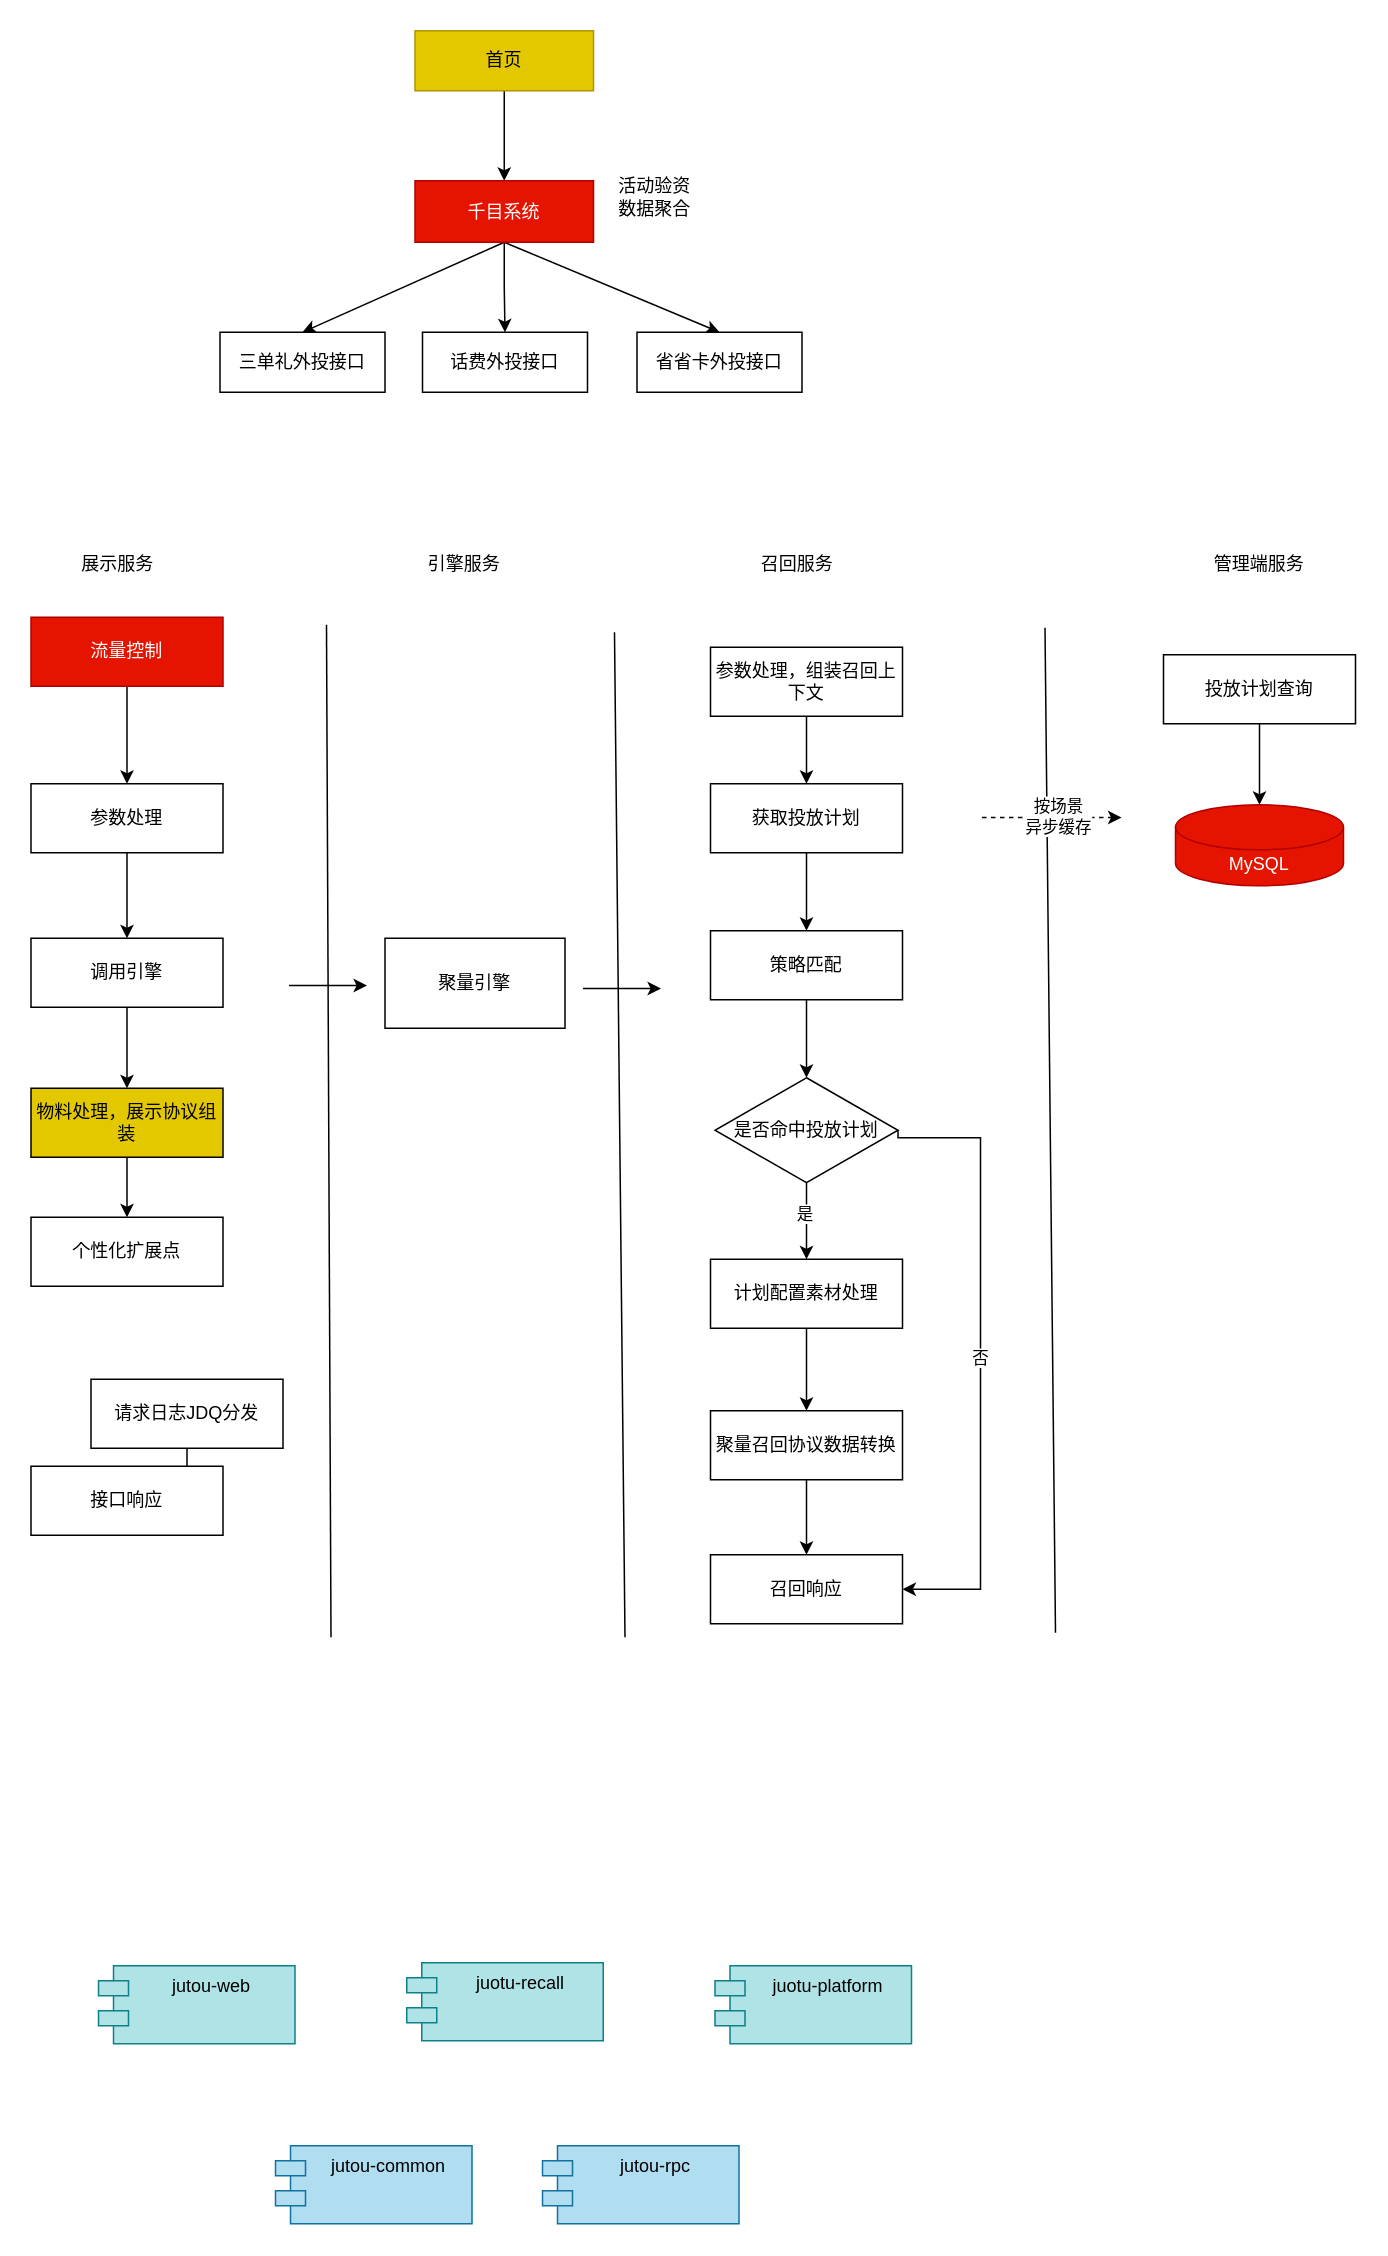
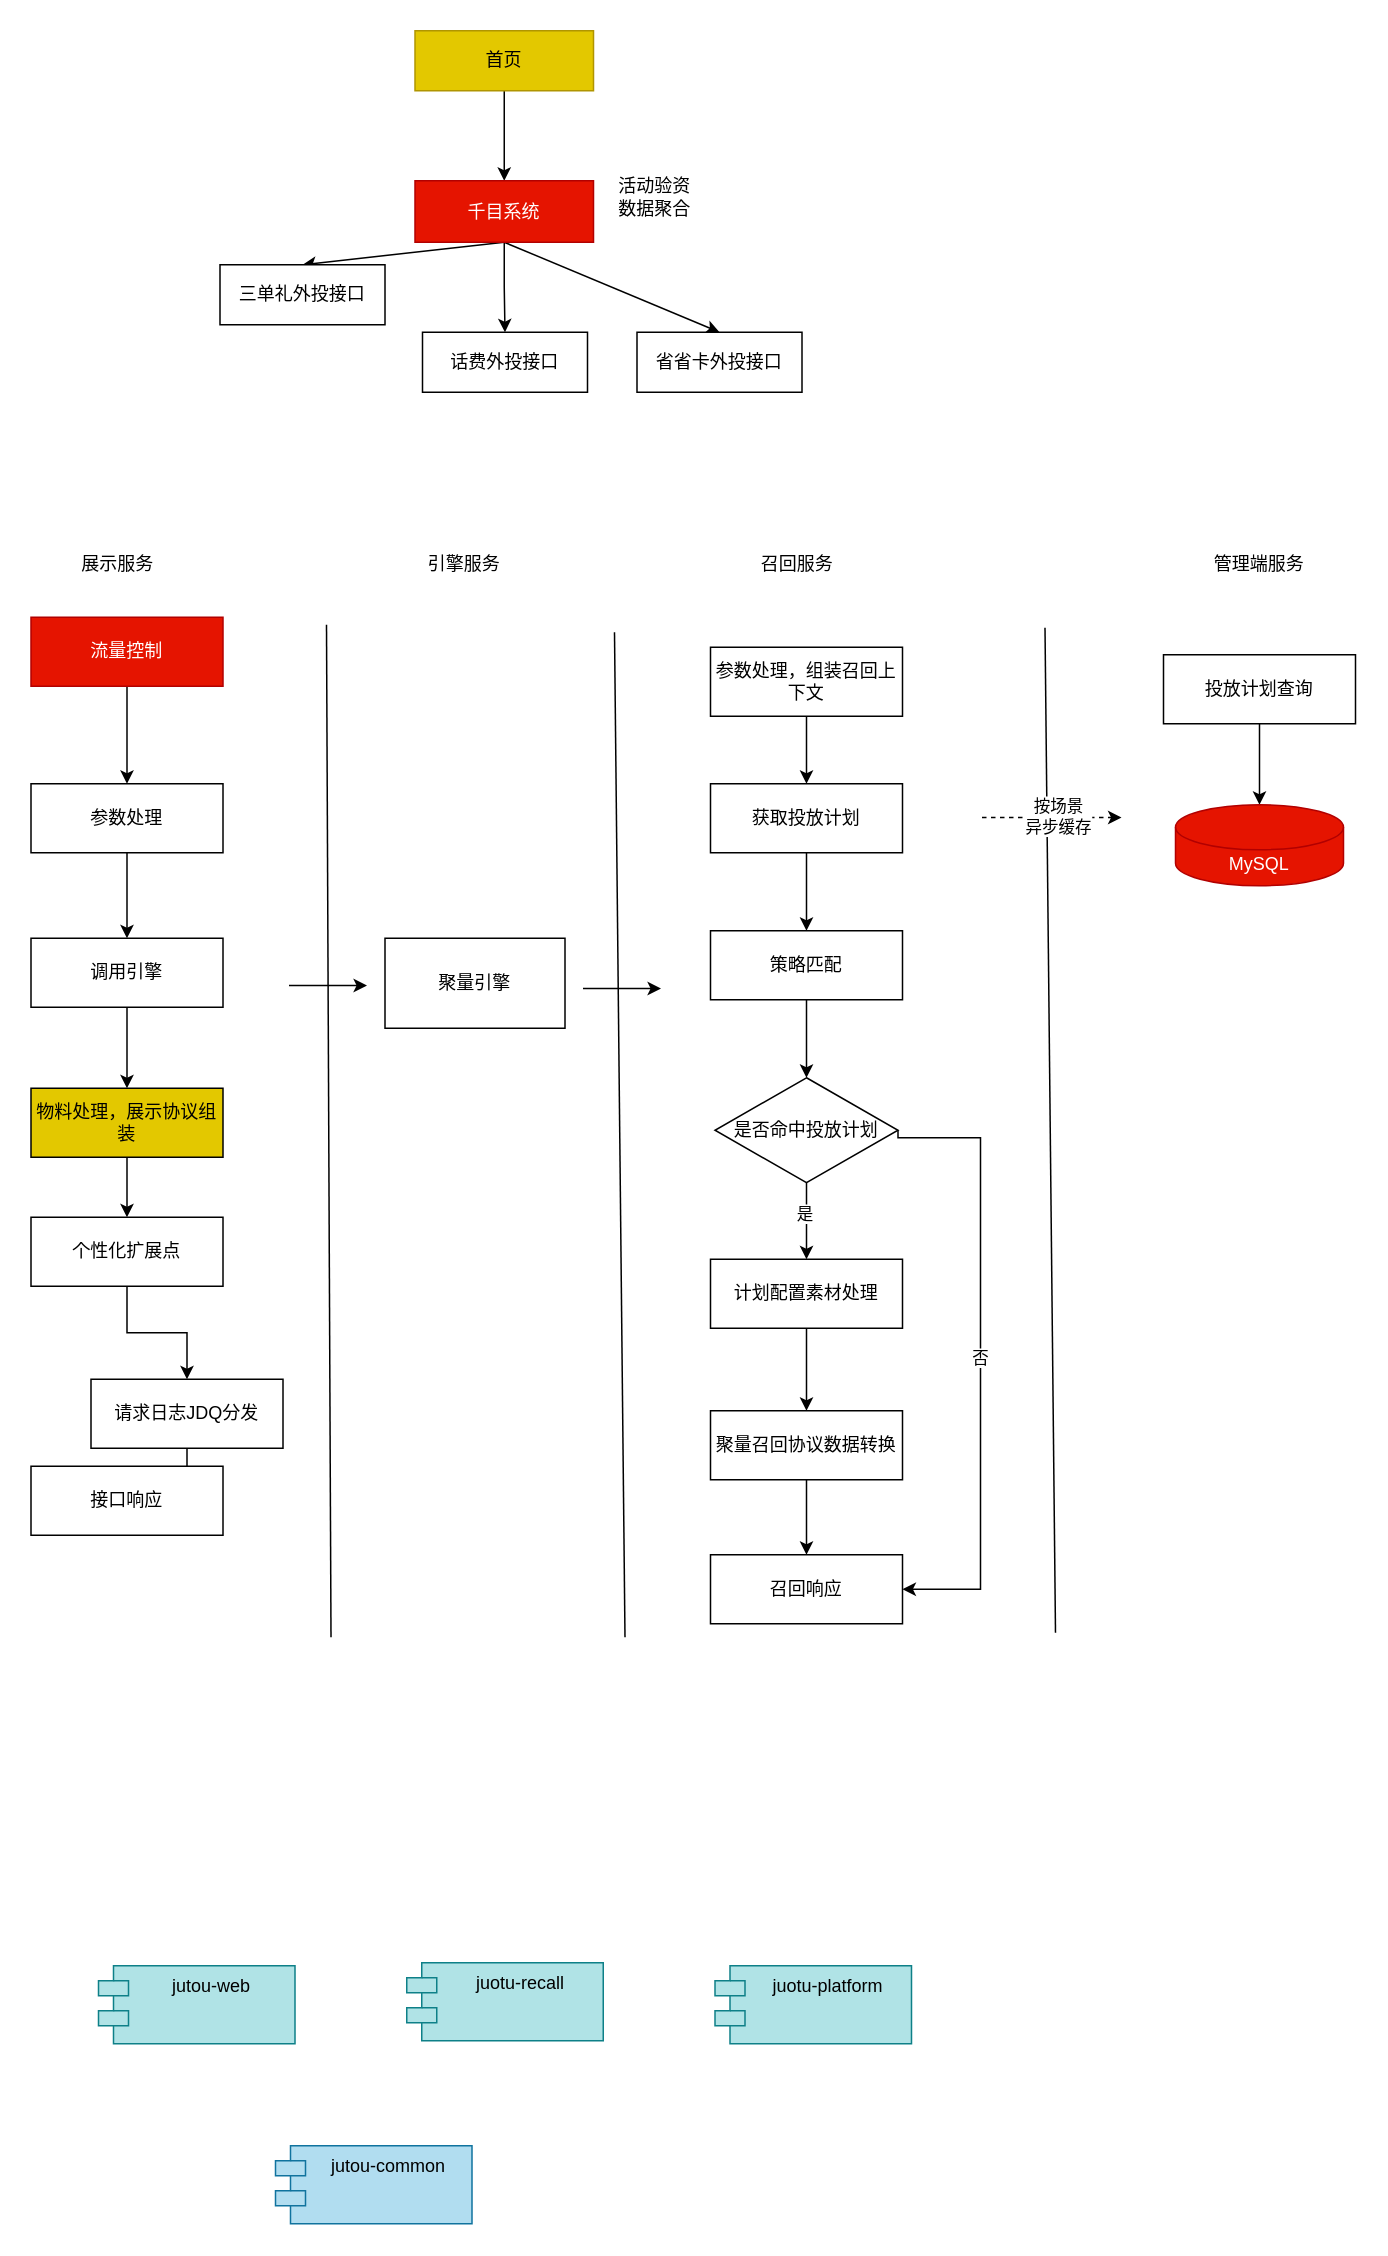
node "三单礼外投接口": moved (302, 362) -> (302, 295)
edge "个性化扩展点" -> "请求日志JDQ分发": added
node "jutou-rpc": removed
